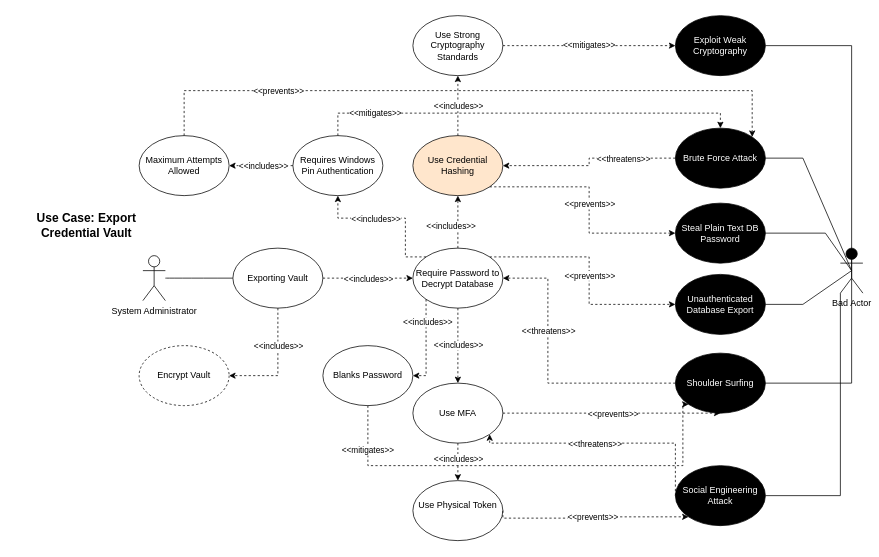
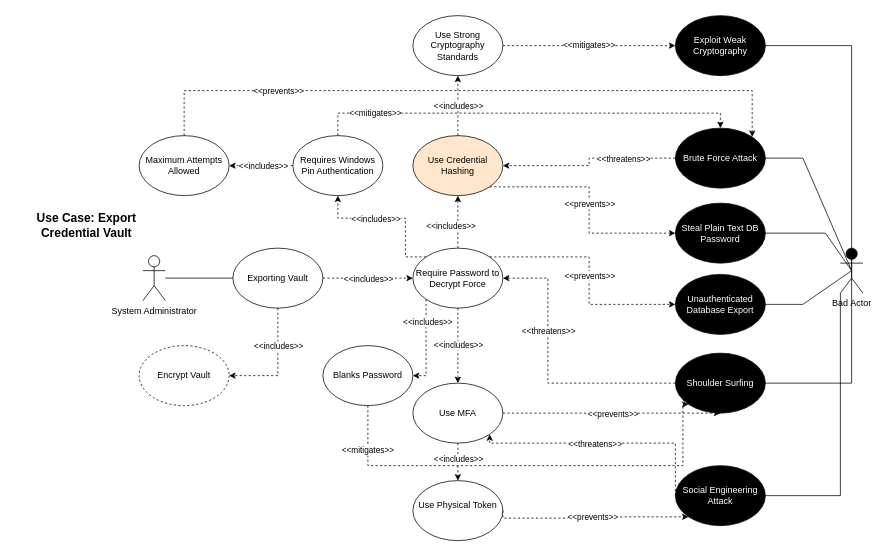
node "Require Password to Decrypt Database": label "Require Password to Decrypt Database" -> "Require Password to Decrypt Force"
